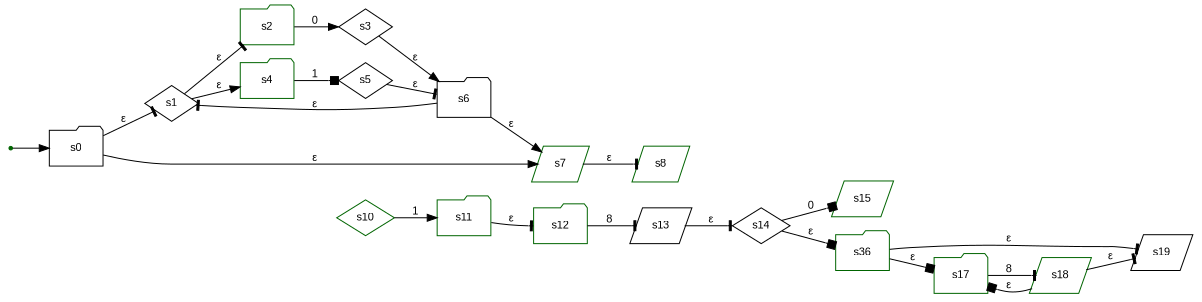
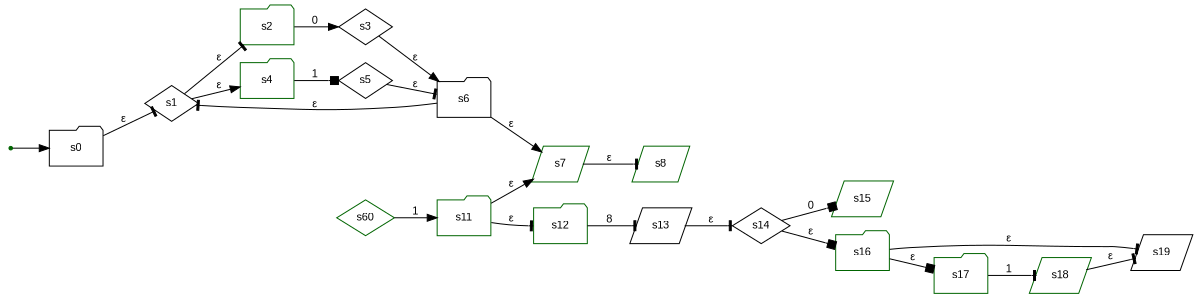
edge "s0" -> "s7": now "s11" -> "s7"
node "s10": label "s10" -> "s60"
node "s36": label "s36" -> "s16"
edge "s17" -> "s18": label "8" -> "1"
edge "s18" -> "s17": removed, label "ε"
